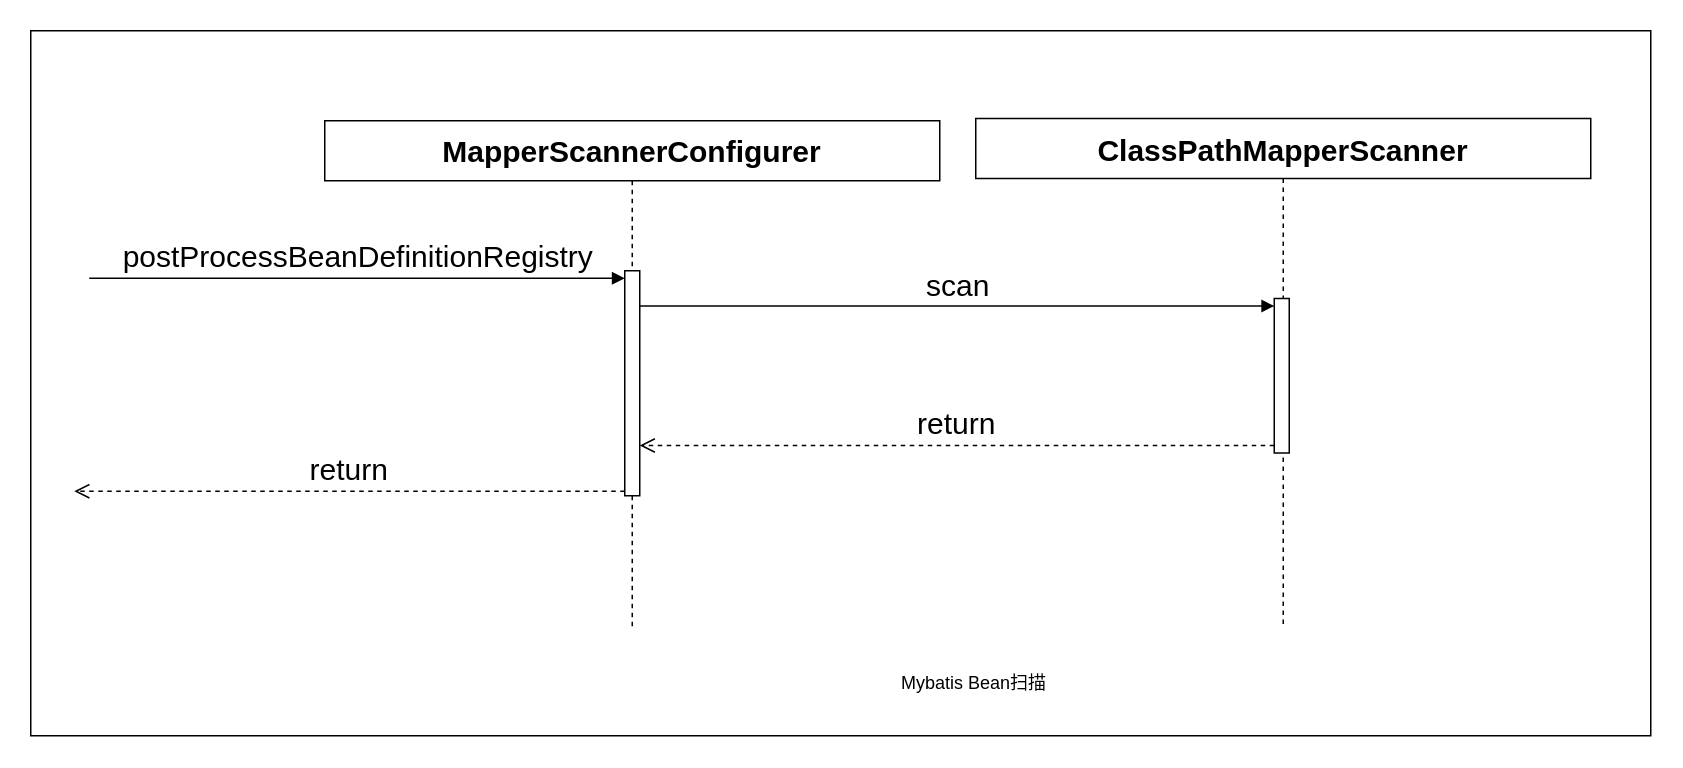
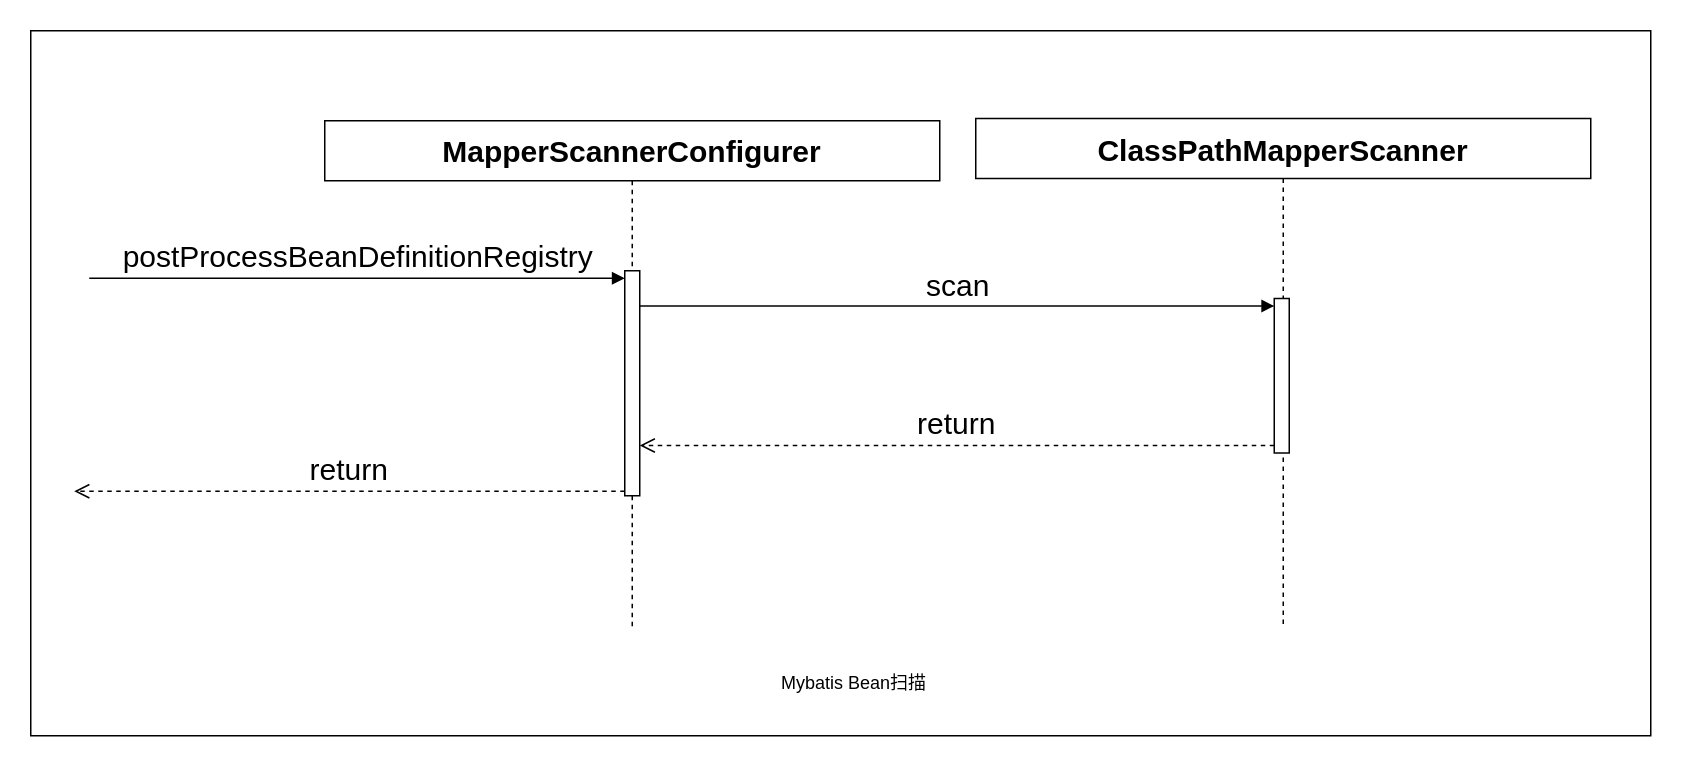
node "Mybatis Bean扫描": moved (974, 683) -> (854, 683)
